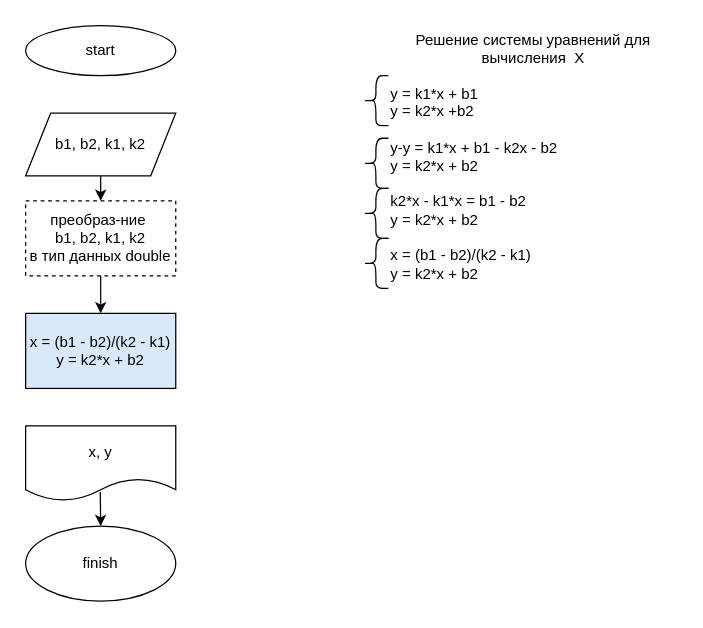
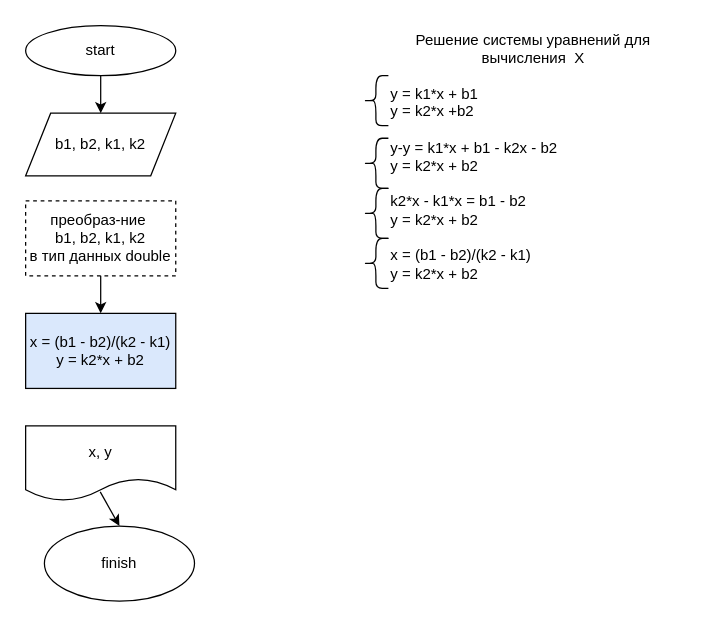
edge "start" -> "b1, b2, k1, k2": added
edge "b1, b2, k1, k2" -> "преобраз-ние b1, b2, k1, k2 в тип данных double": removed
node "finish": moved (101, 563) -> (119, 563)
